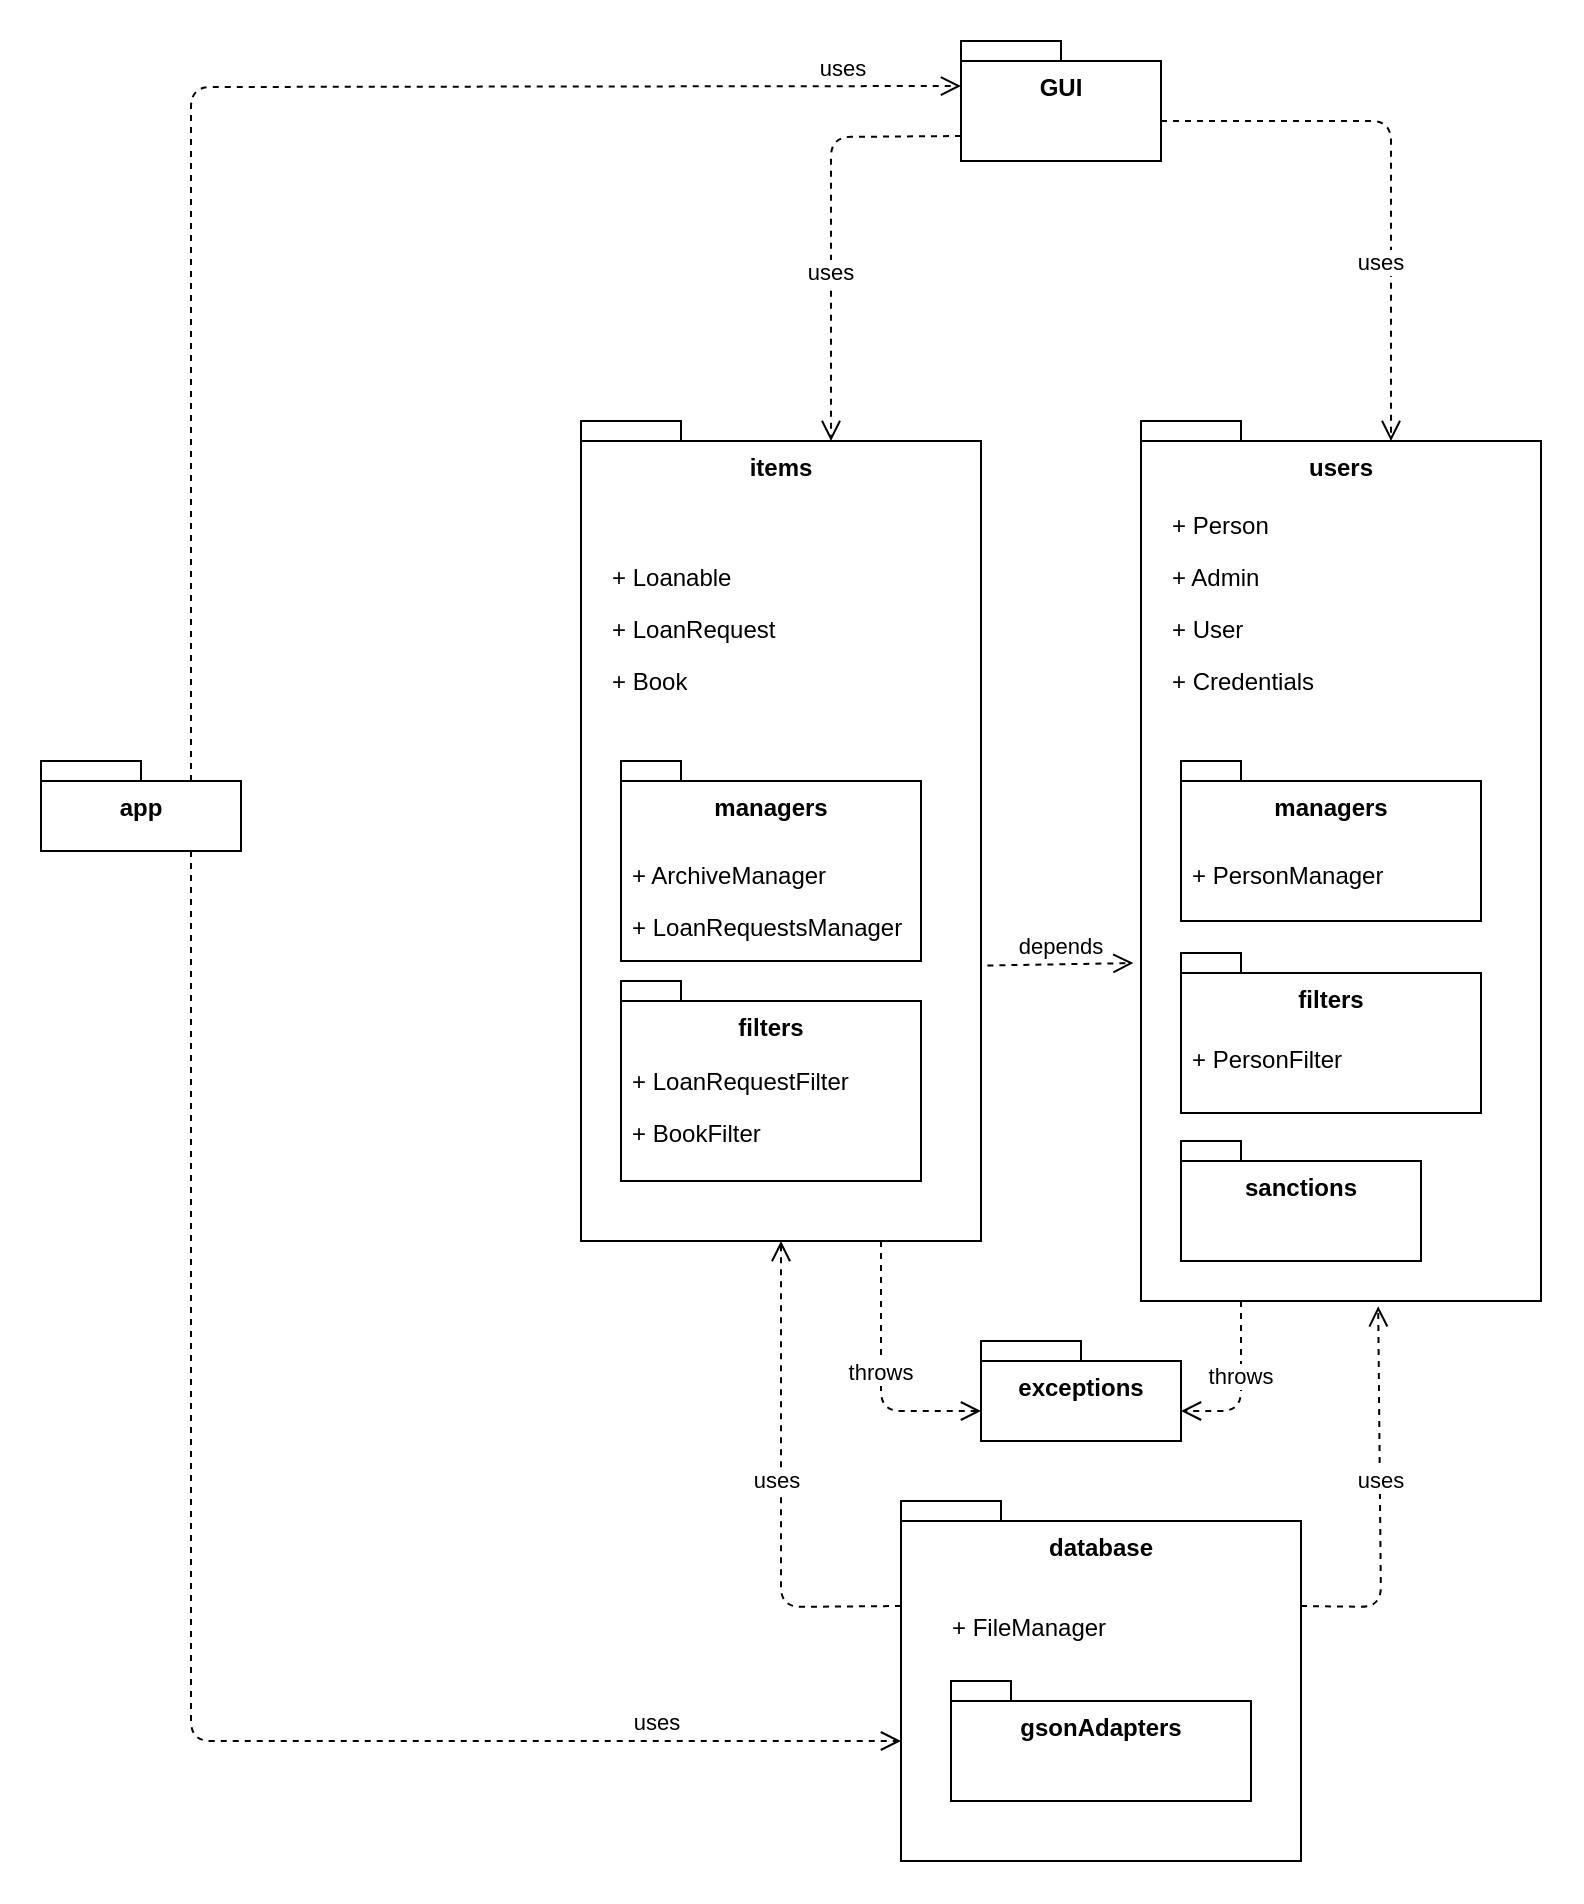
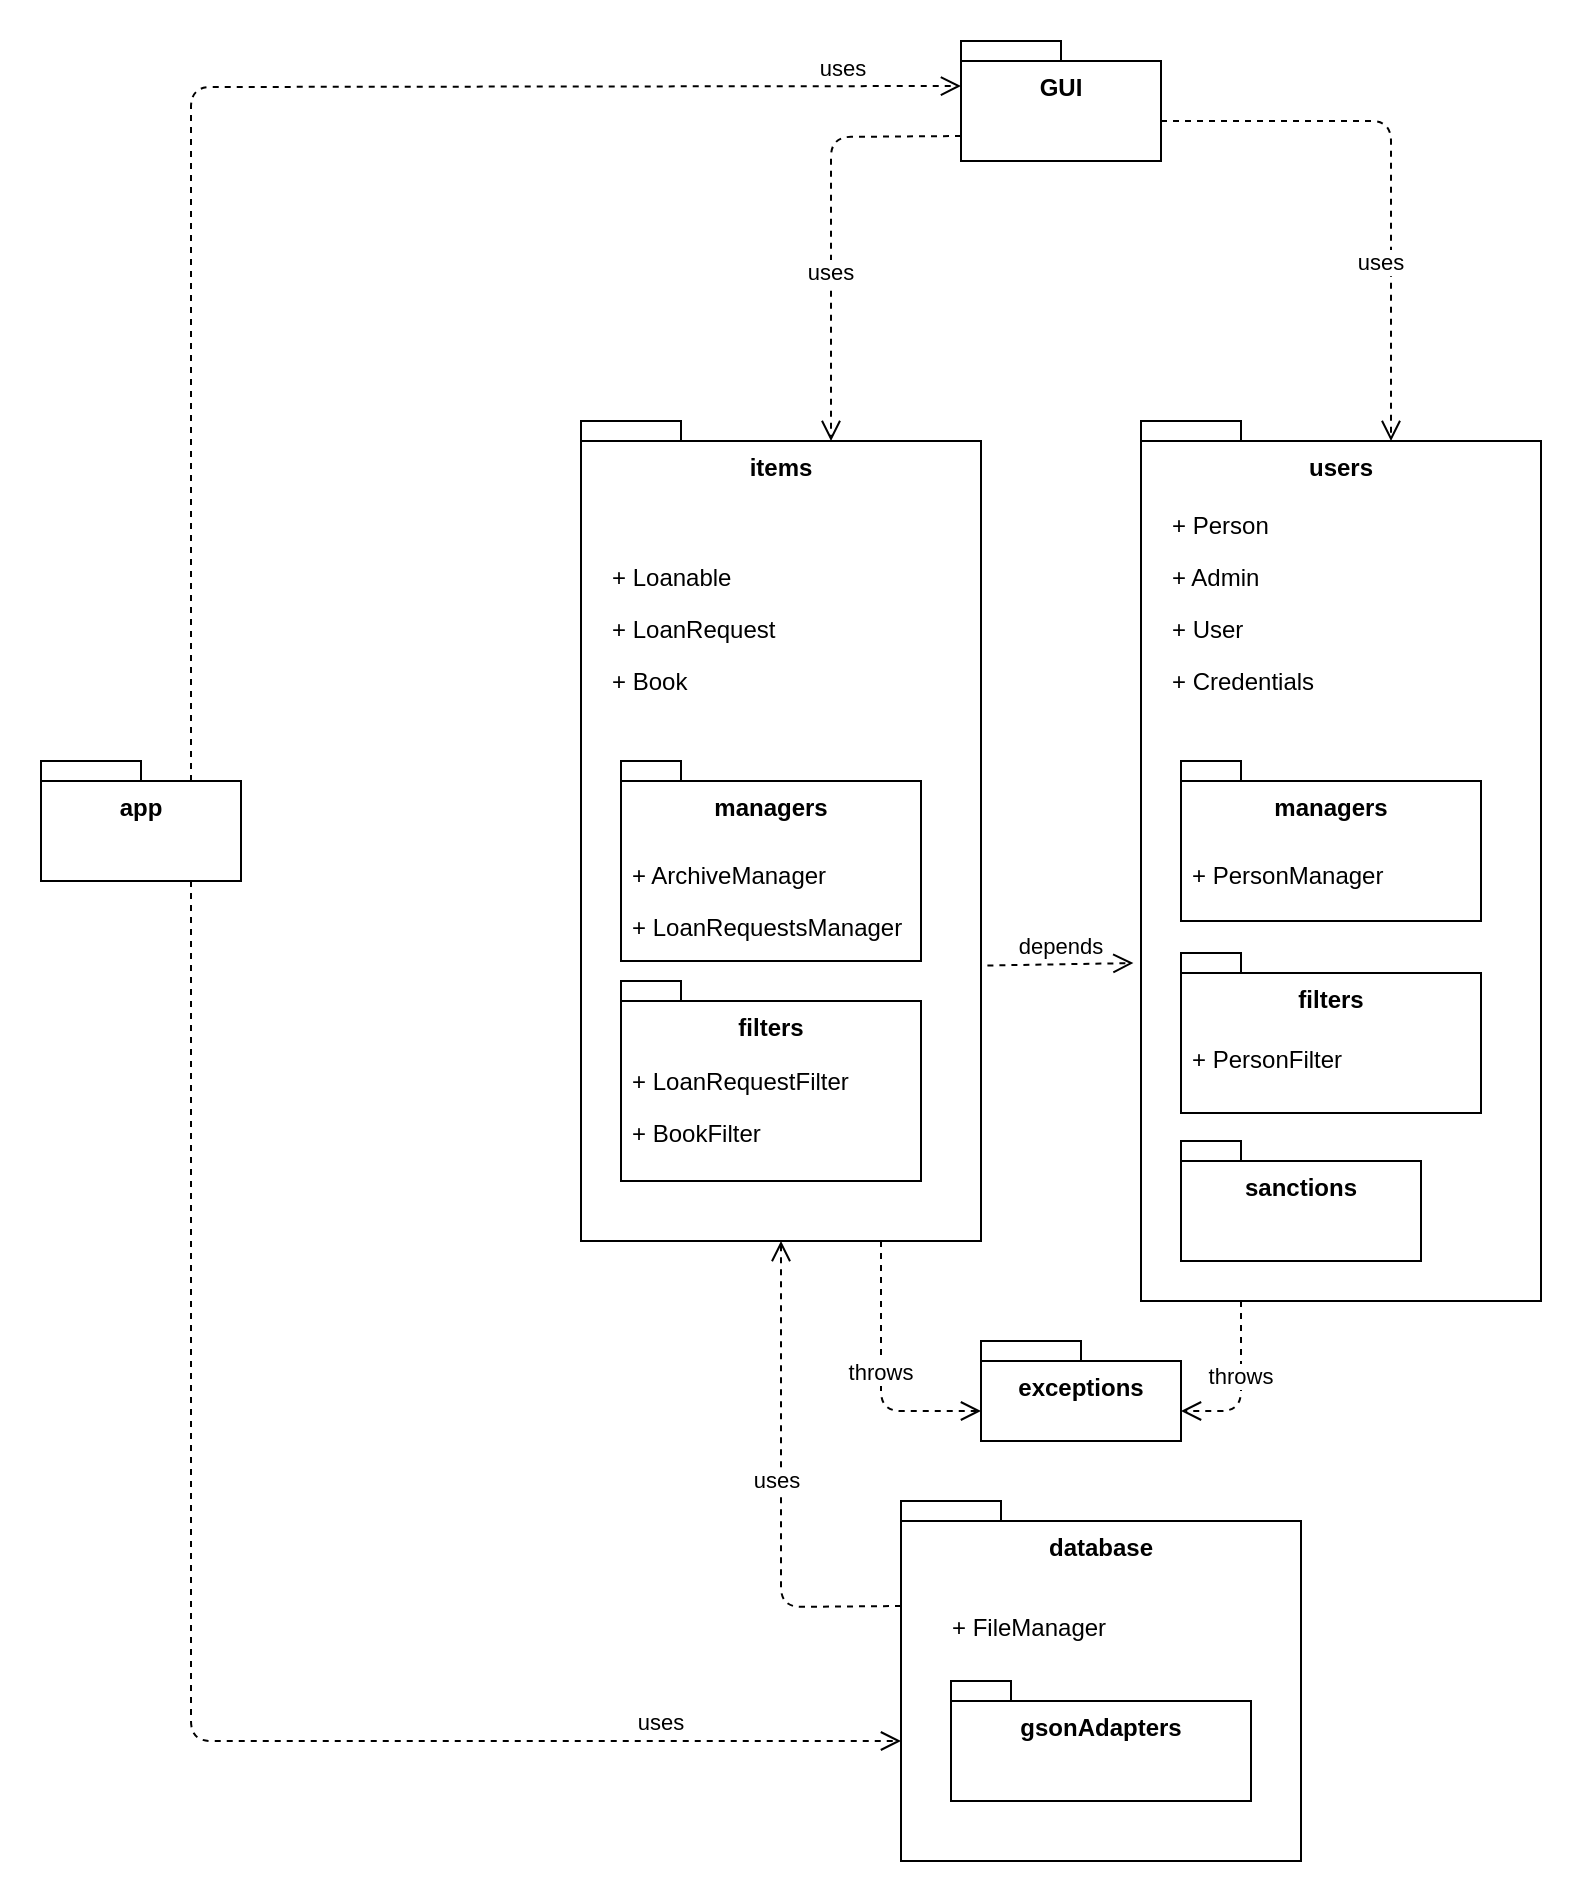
node "app": size 200x90 -> 200x120
edge "database" -> "users": removed, label "uses"
